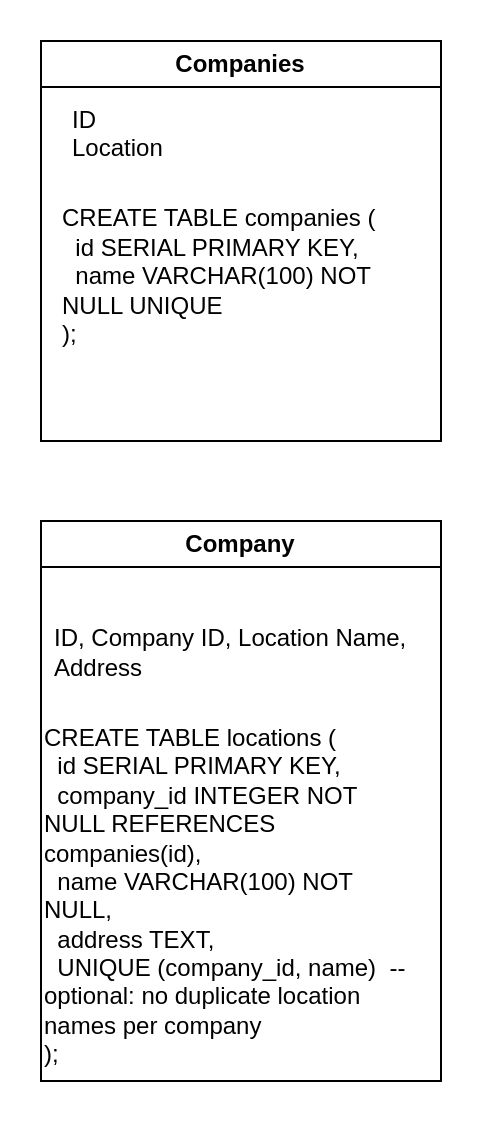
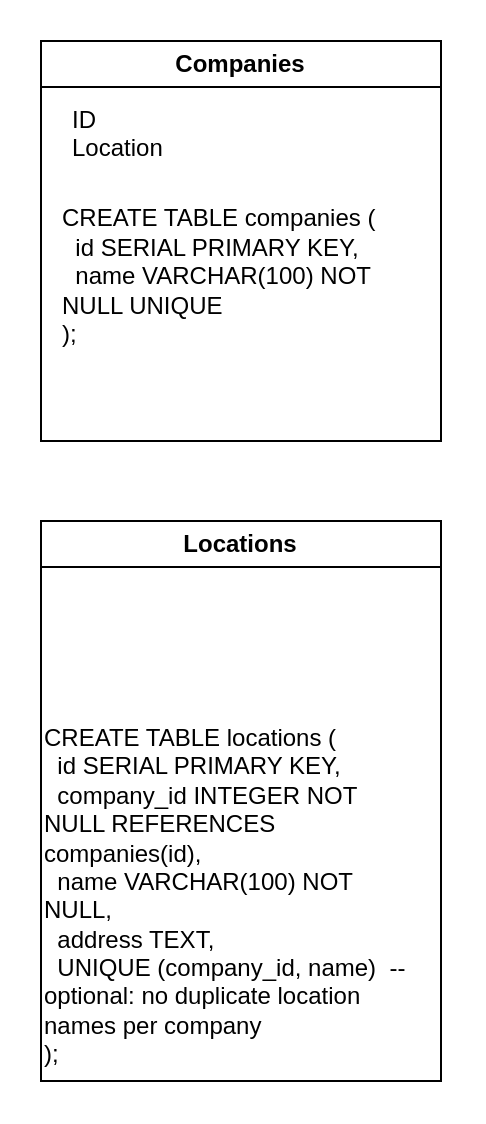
node "Company": label "Company" -> "Locations"
node "ID, Company ID, Location Name, Address": removed
